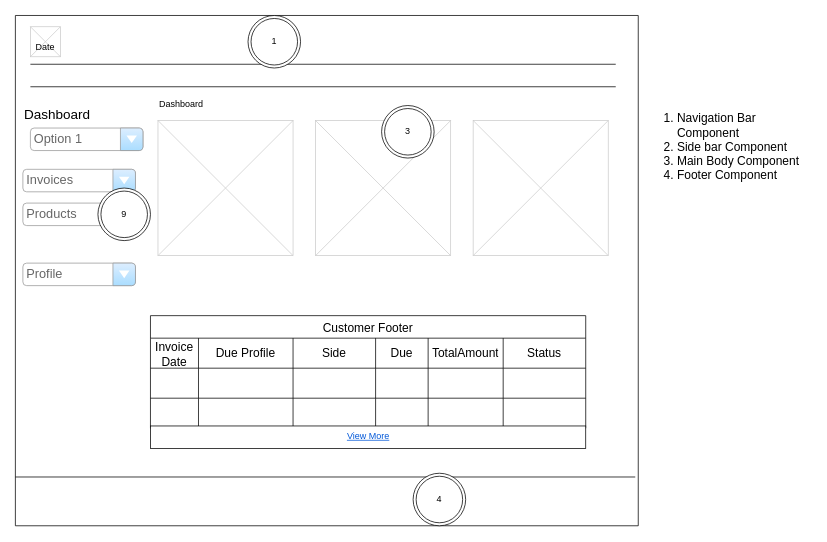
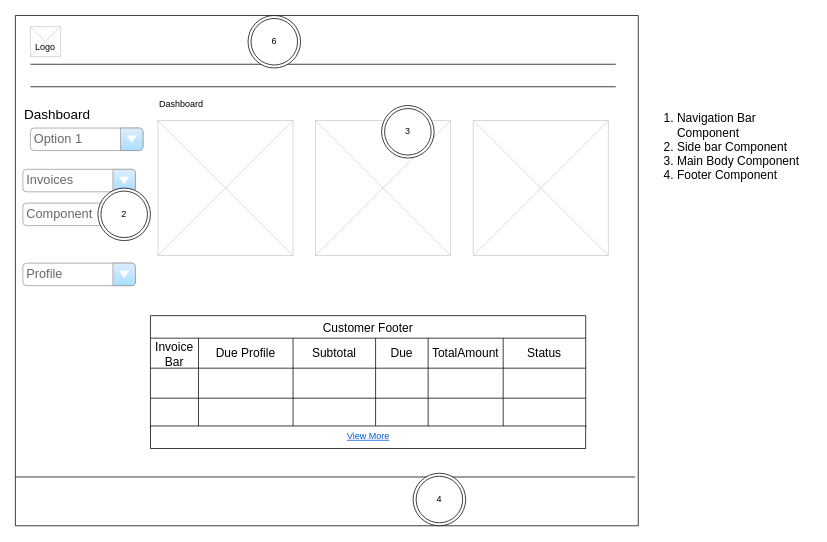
node "1": label "1" -> "6"
node "Date": label "Date" -> "Logo"
node "Products": label "Products" -> "Component"
node "9": label "9" -> "2"
node "Invoice Date": label "Invoice Date" -> "Invoice Bar"
node "Side": label "Side" -> "Subtotal"
